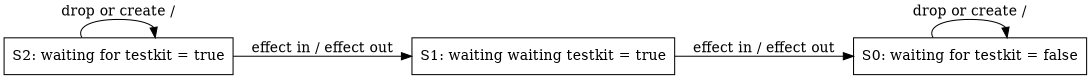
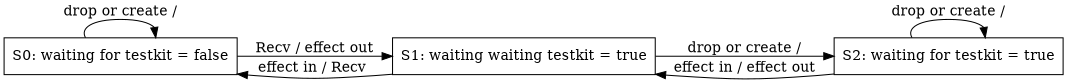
edge "S1: waiting waiting testkit = true" -> "S0: waiting for testkit = false": label "effect in / effect out" -> "effect in / Recv "
edge "S0: waiting for testkit = false" -> "S1: waiting waiting testkit = true": added, label "Recv / effect out"
edge "S1: waiting waiting testkit = true" -> "S2: waiting for testkit = true": added, label "drop or create /"
